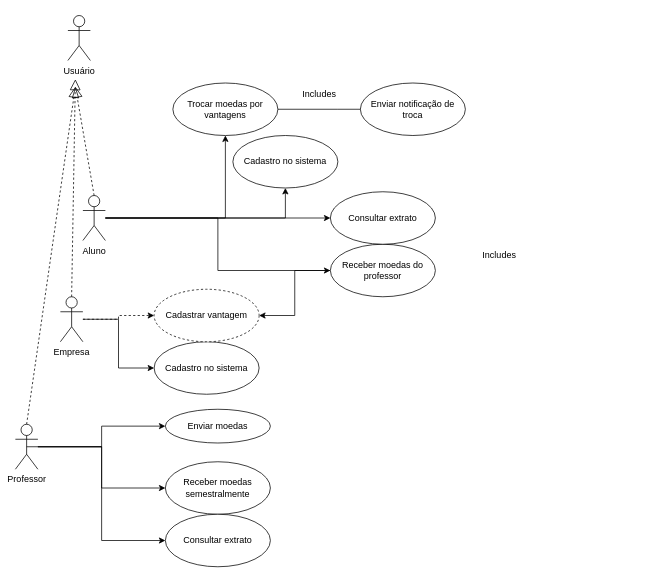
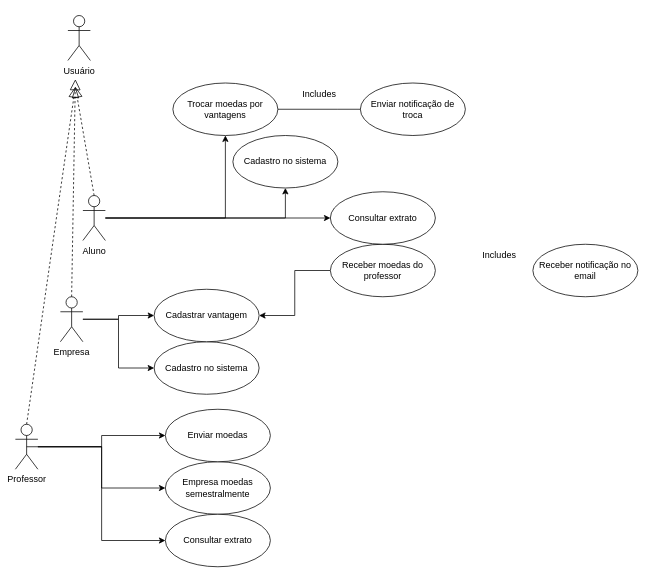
edge "Aluno" -> "Receber moedas do professor": removed
node "Receber notificação no email": added
edge "Empresa" -> "Cadastrar vantagem": style dashed -> solid
node "Cadastrar vantagem": style dashed -> solid
node "Enviar moedas": size 105x34 -> 105x53
node "Receber moedas semestralmente": label "Receber moedas semestralmente" -> "Empresa moedas semestralmente"
